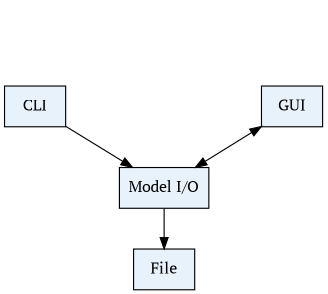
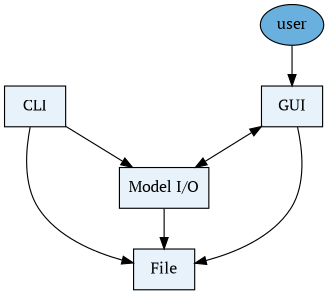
node "user": added
edge "CLI" -> "File": added
edge "GUI" -> "File": added
